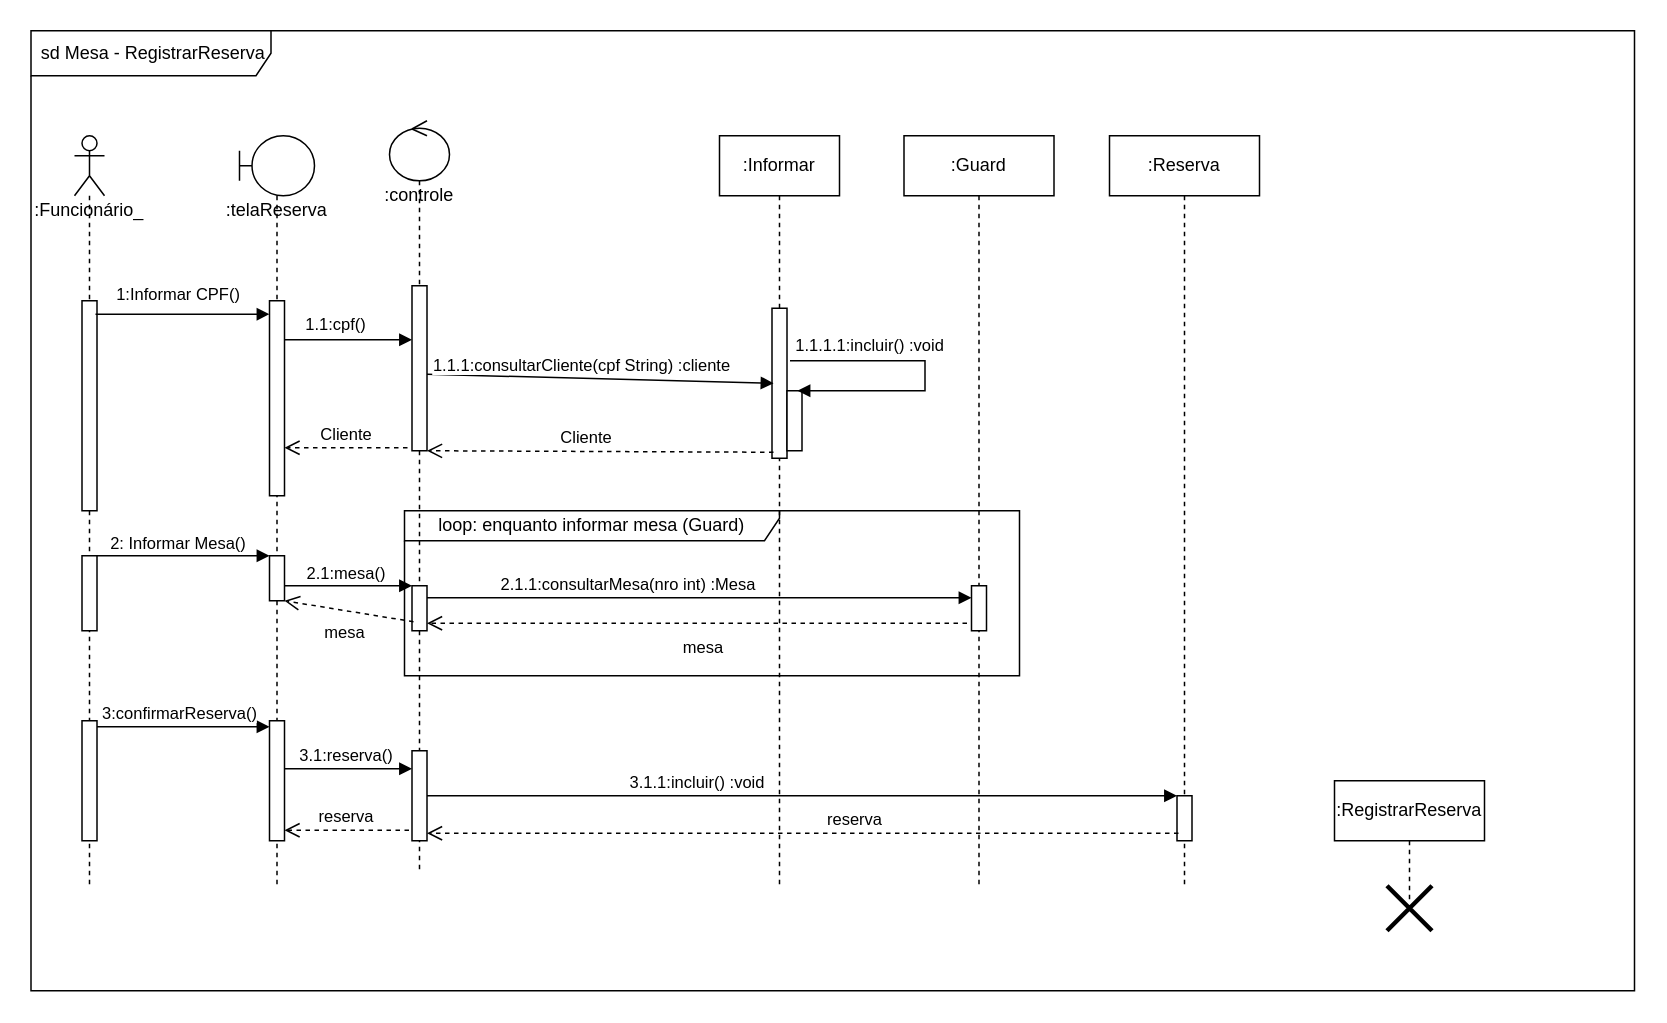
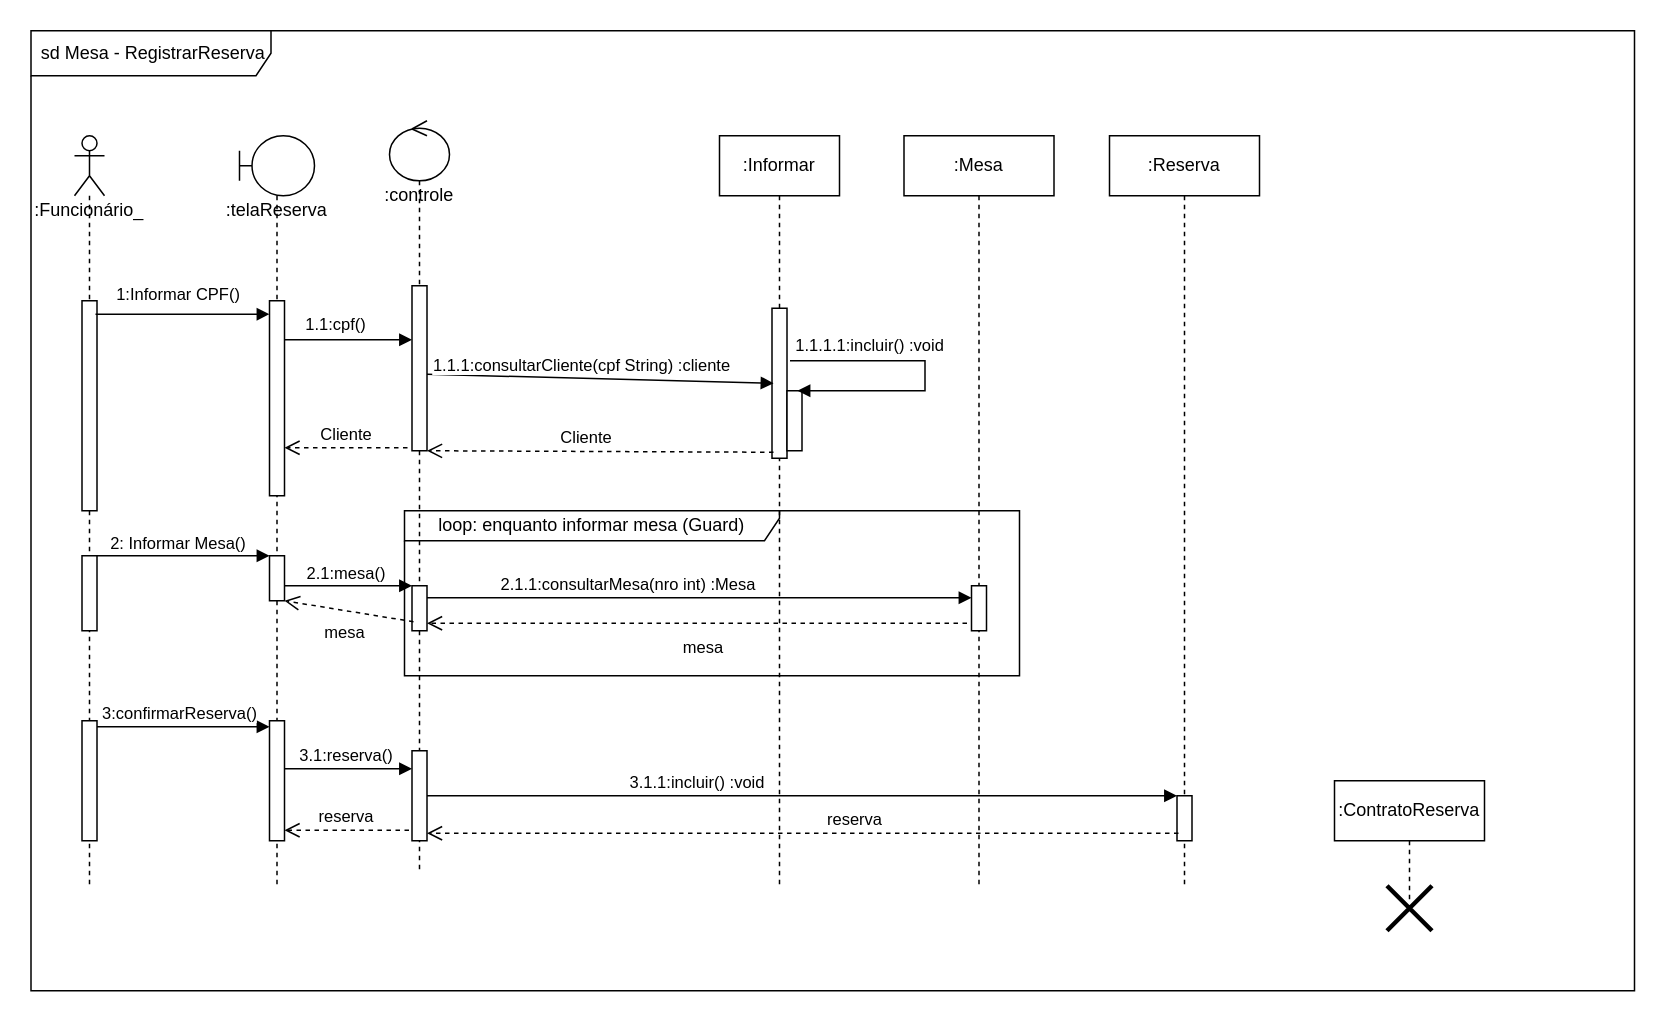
node ":Guard": label ":Guard" -> ":Mesa"
node ":RegistrarReserva": label ":RegistrarReserva" -> ":ContratoReserva"
